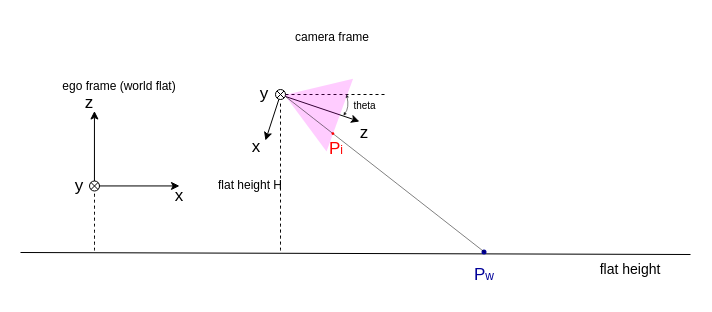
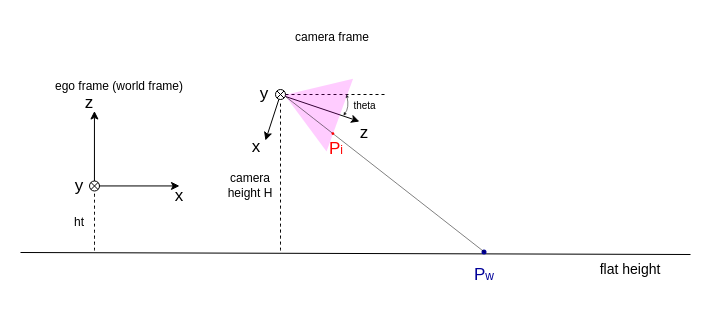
node "ego frame (world flat)": label "ego frame (world flat)" -> "ego frame (world frame)"
node "flat height H": label "flat height H" -> "camera height H"
node "ht": added
